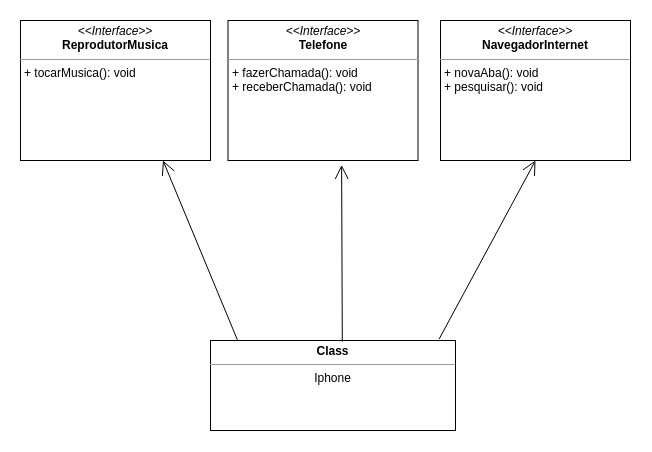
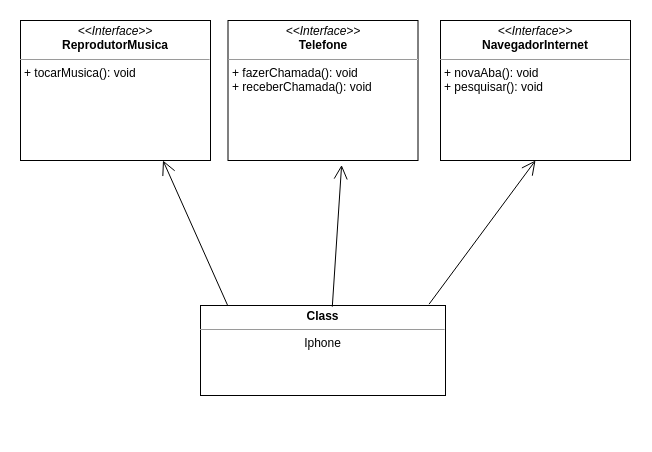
node "Class Iphone": moved (333, 386) -> (323, 351)
